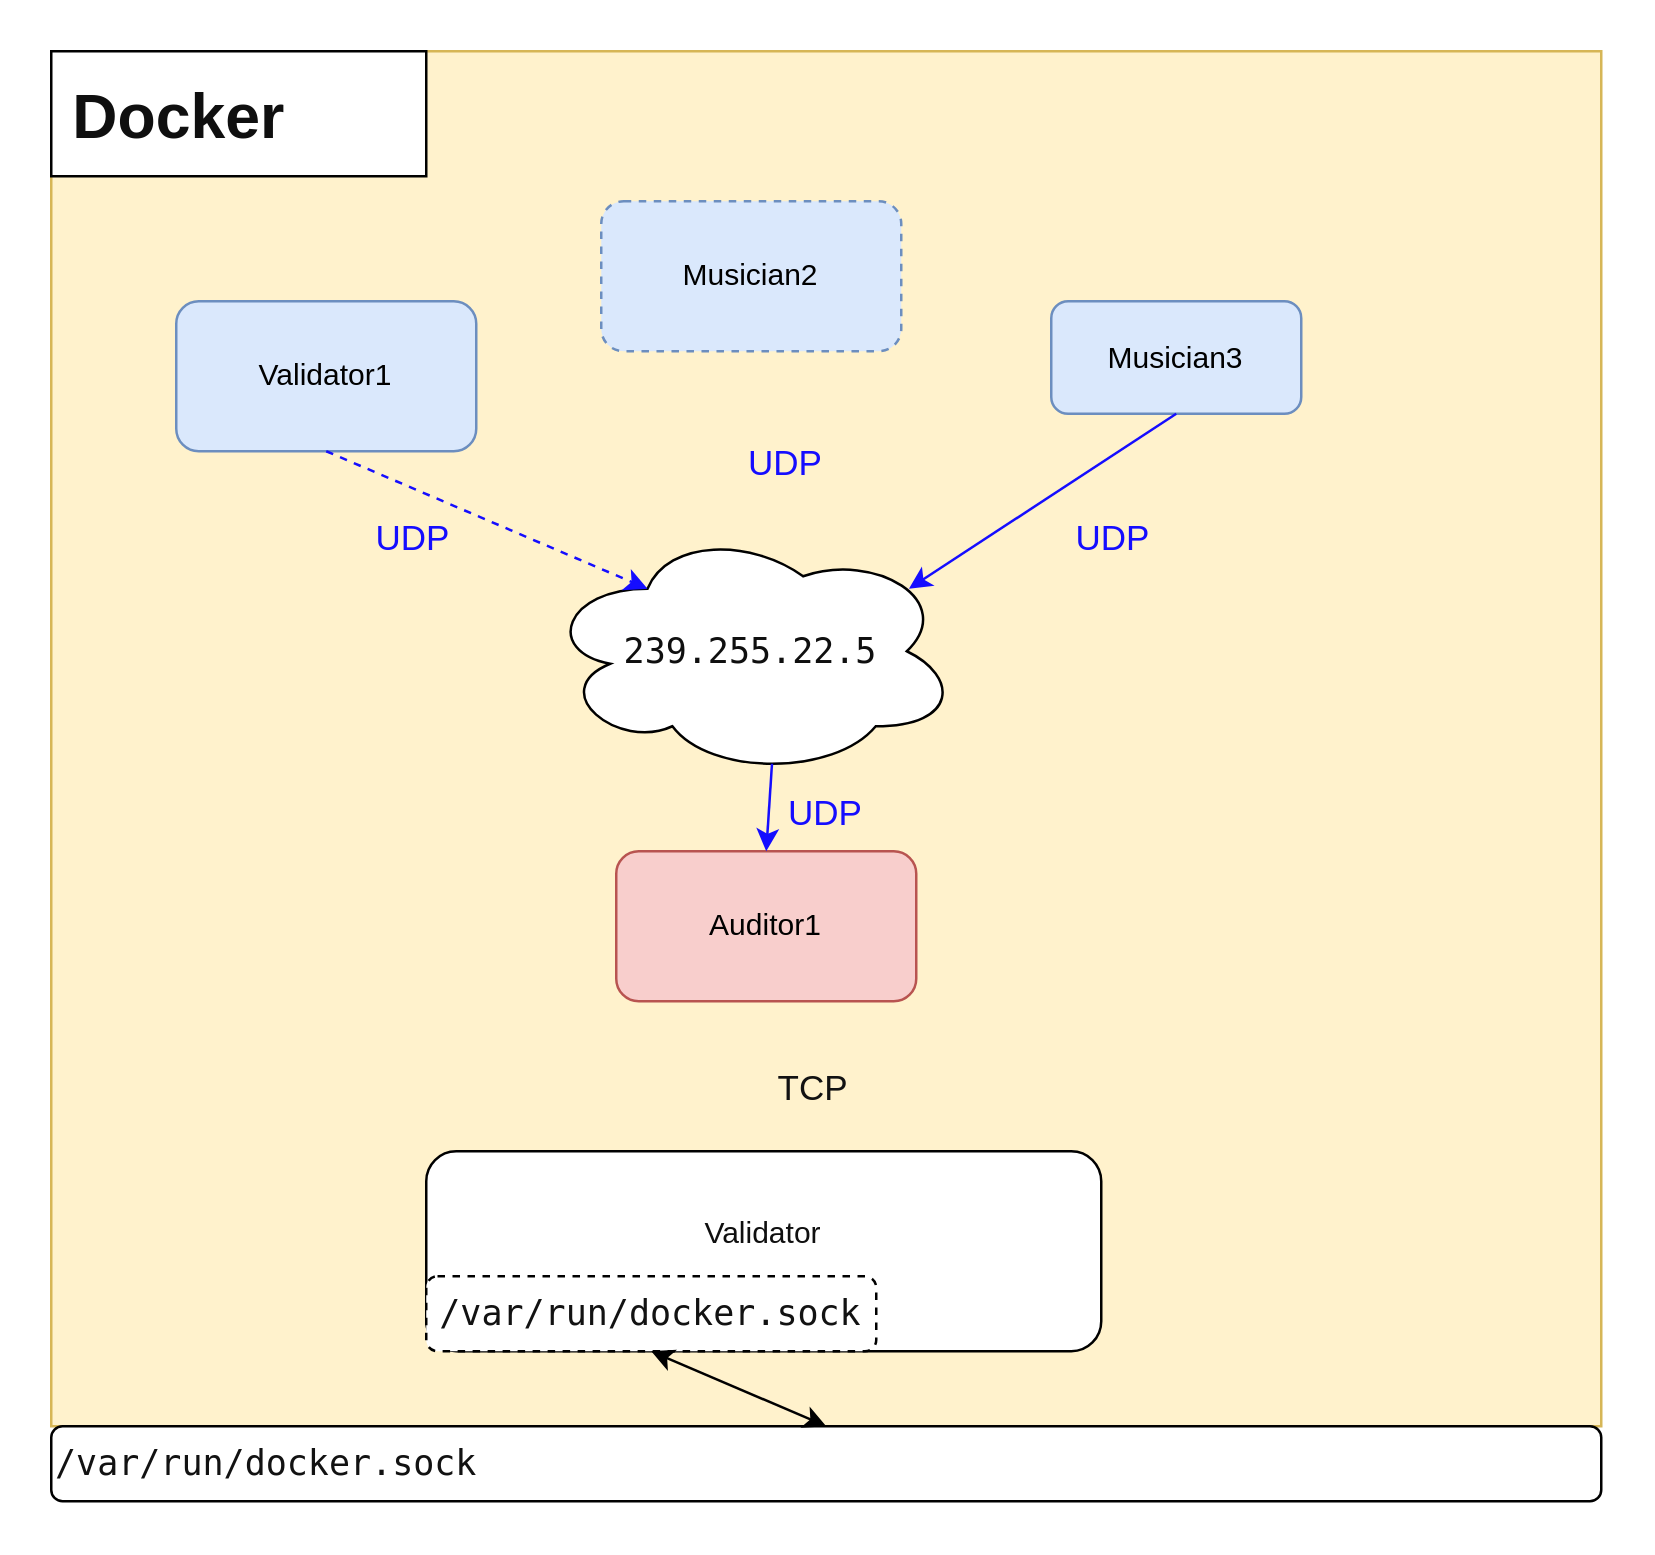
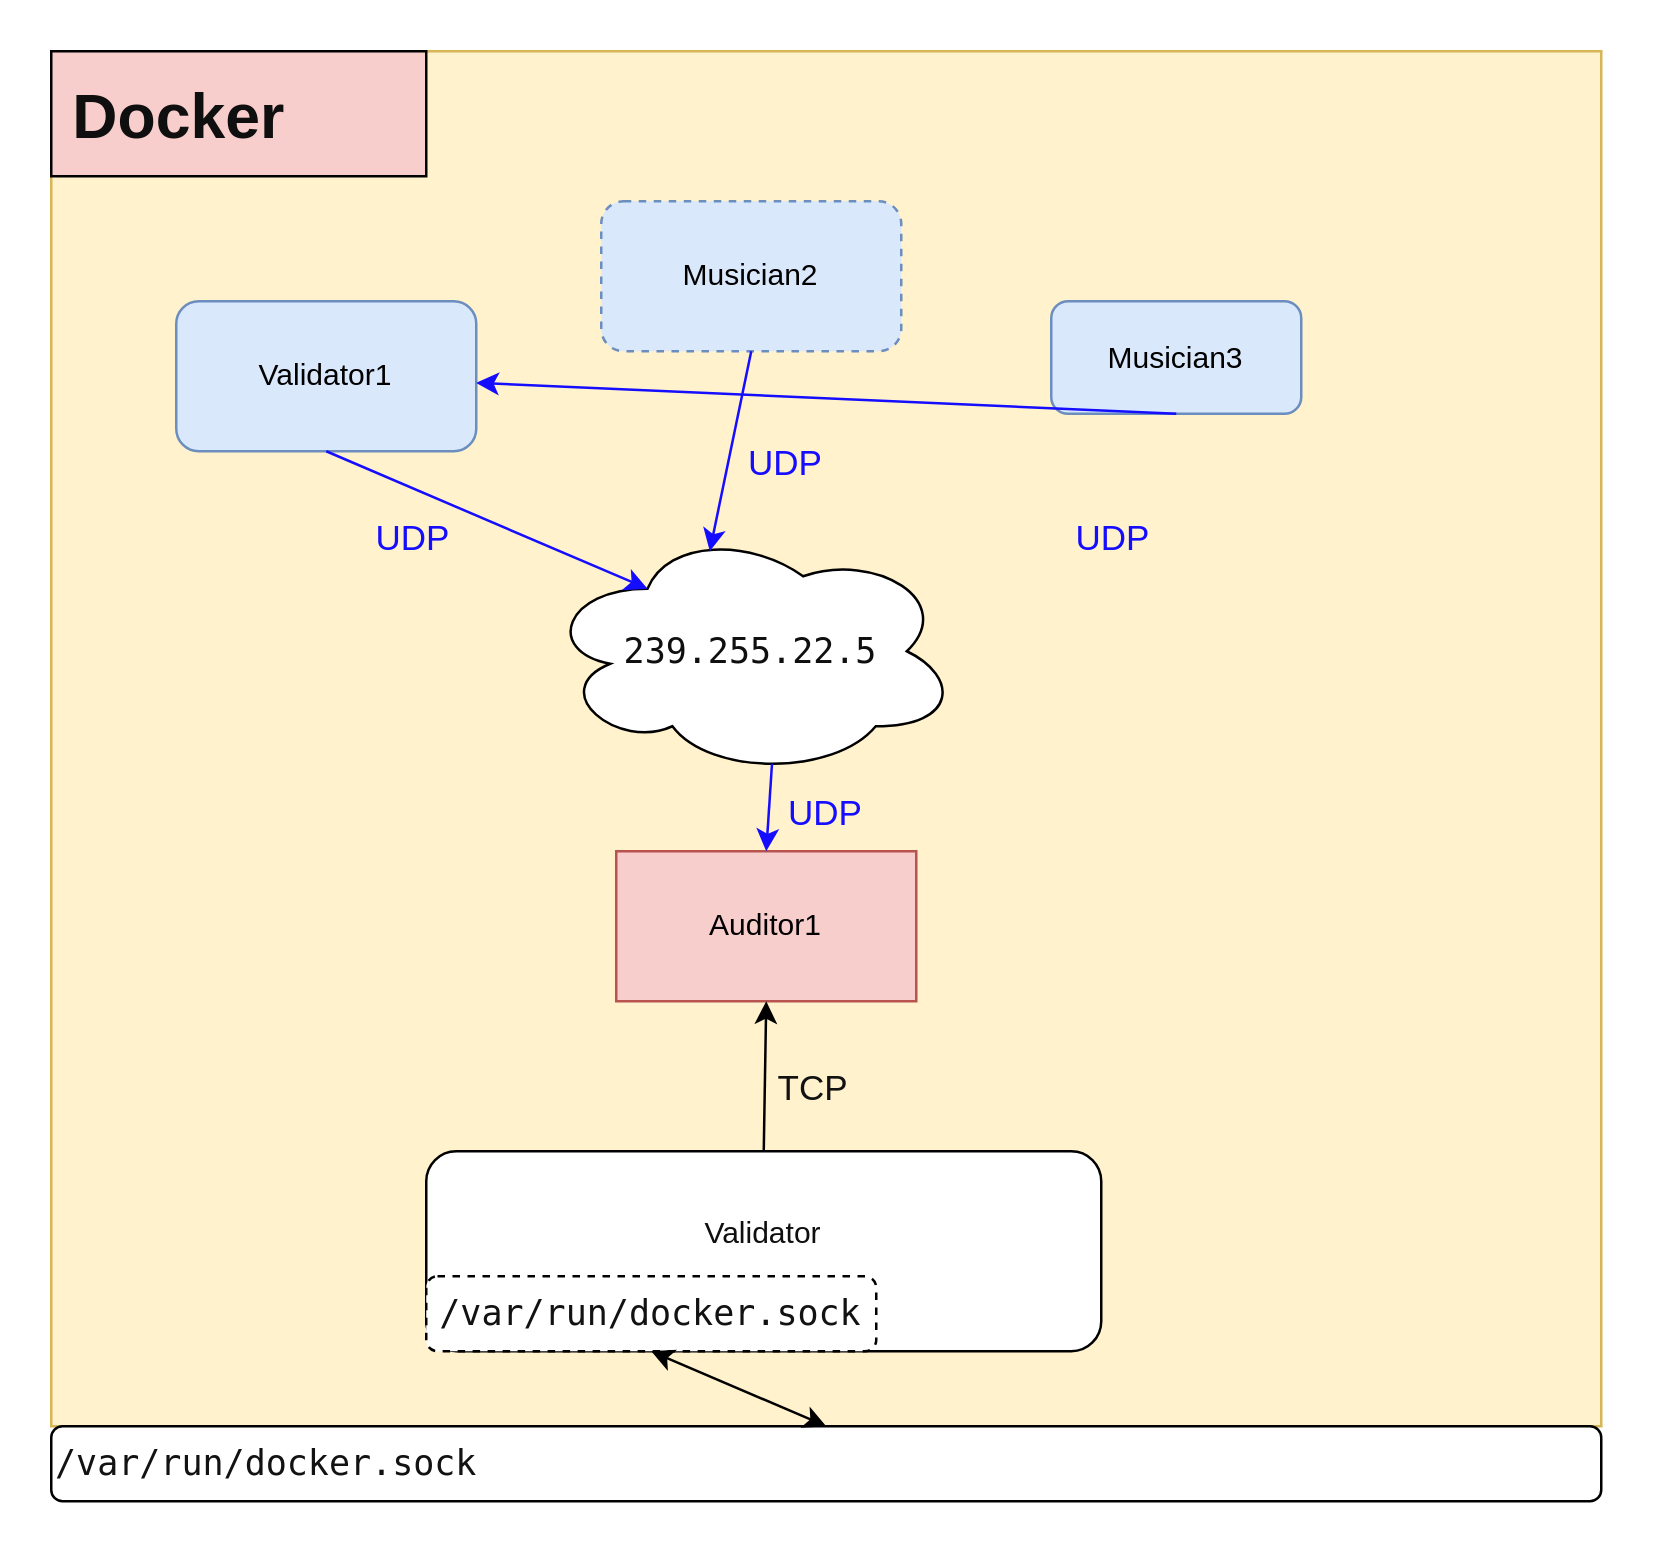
node "Docker": fillcolor #ffffff -> #f8cecc
edge "Musician2" -> "239.255.22.5": added
edge "Musician3" -> "239.255.22.5": now "Musician3" -> "Validator1"
edge "Validator1" -> "239.255.22.5": style dashed -> solid
node "Auditor1": shape rounded rectangle -> rectangle
edge "Validator" -> "Auditor1": added
